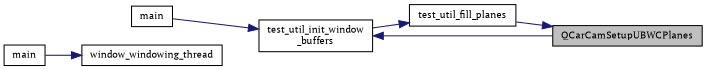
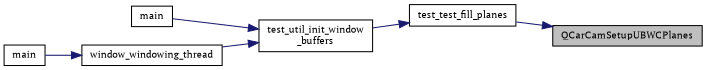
node "test_util_fill_planes": label "test_util_fill_planes" -> "test_test_fill_planes"
edge "QCarCamSetupUBWCPlanes" -> "test_util_init_window _buffers": now "window_windowing_thread" -> "test_util_init_window _buffers"
